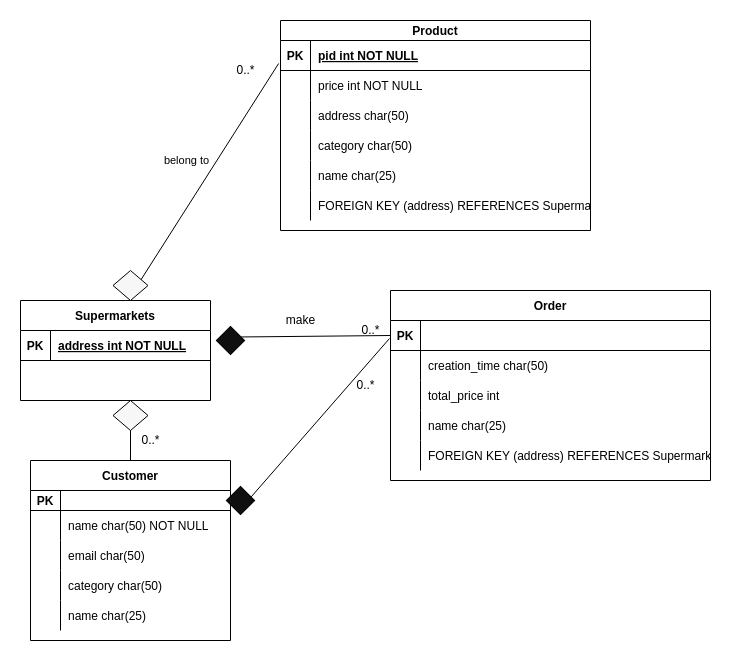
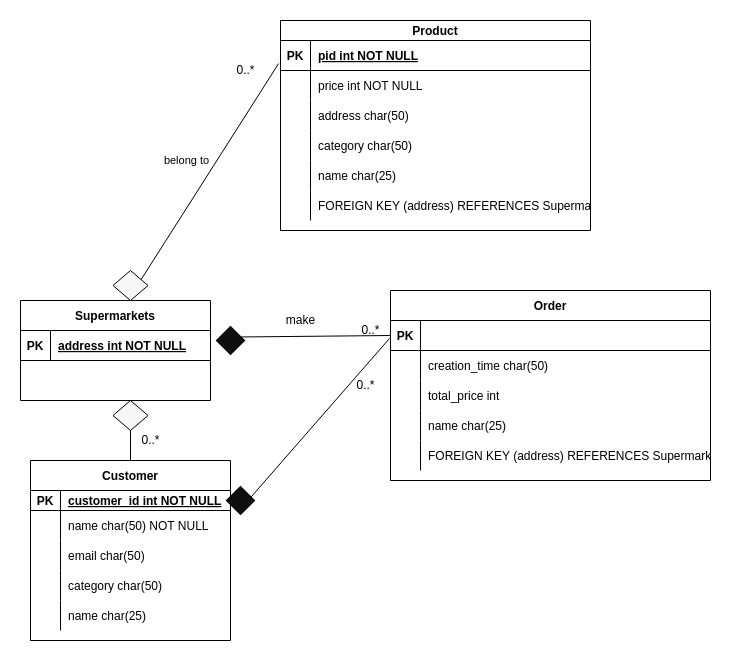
node "customer_id int NOT NULL": added
